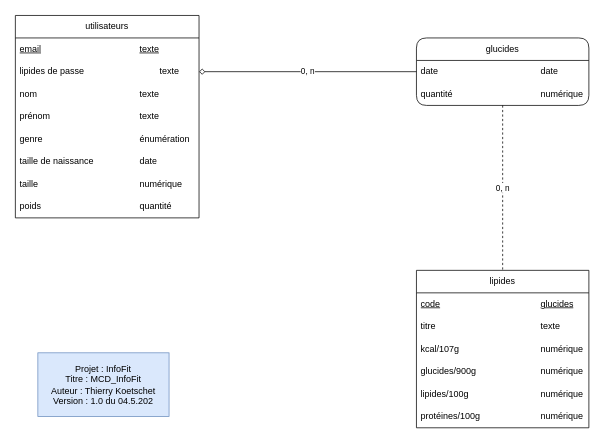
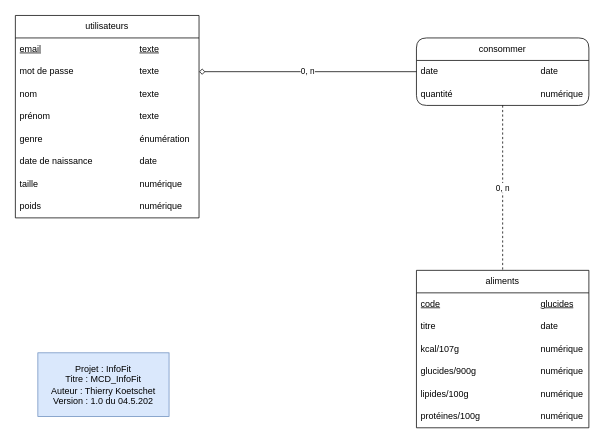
node "glucides": label "glucides" -> "consommer"
node "lipides de passe texte": label "lipides de passe texte" -> "mot de passe texte"
node "taille de naissance date": label "taille de naissance date" -> "date de naissance date"
node "poids quantité": label "poids quantité" -> "poids numérique"
node "lipides": label "lipides" -> "aliments"
node "titre texte": label "titre texte" -> "titre date"
